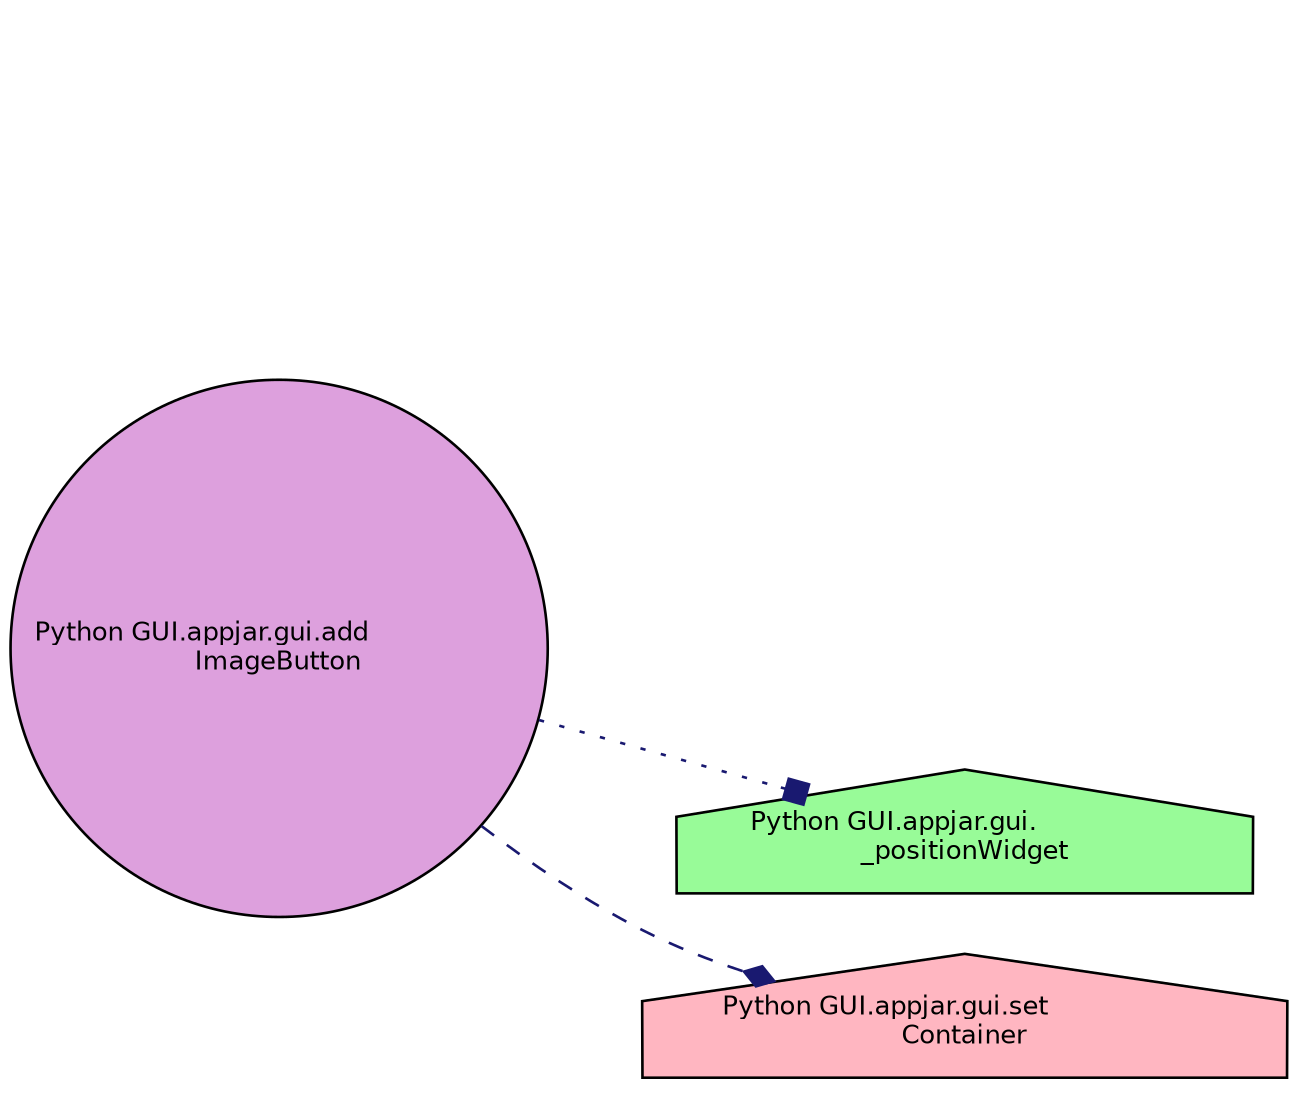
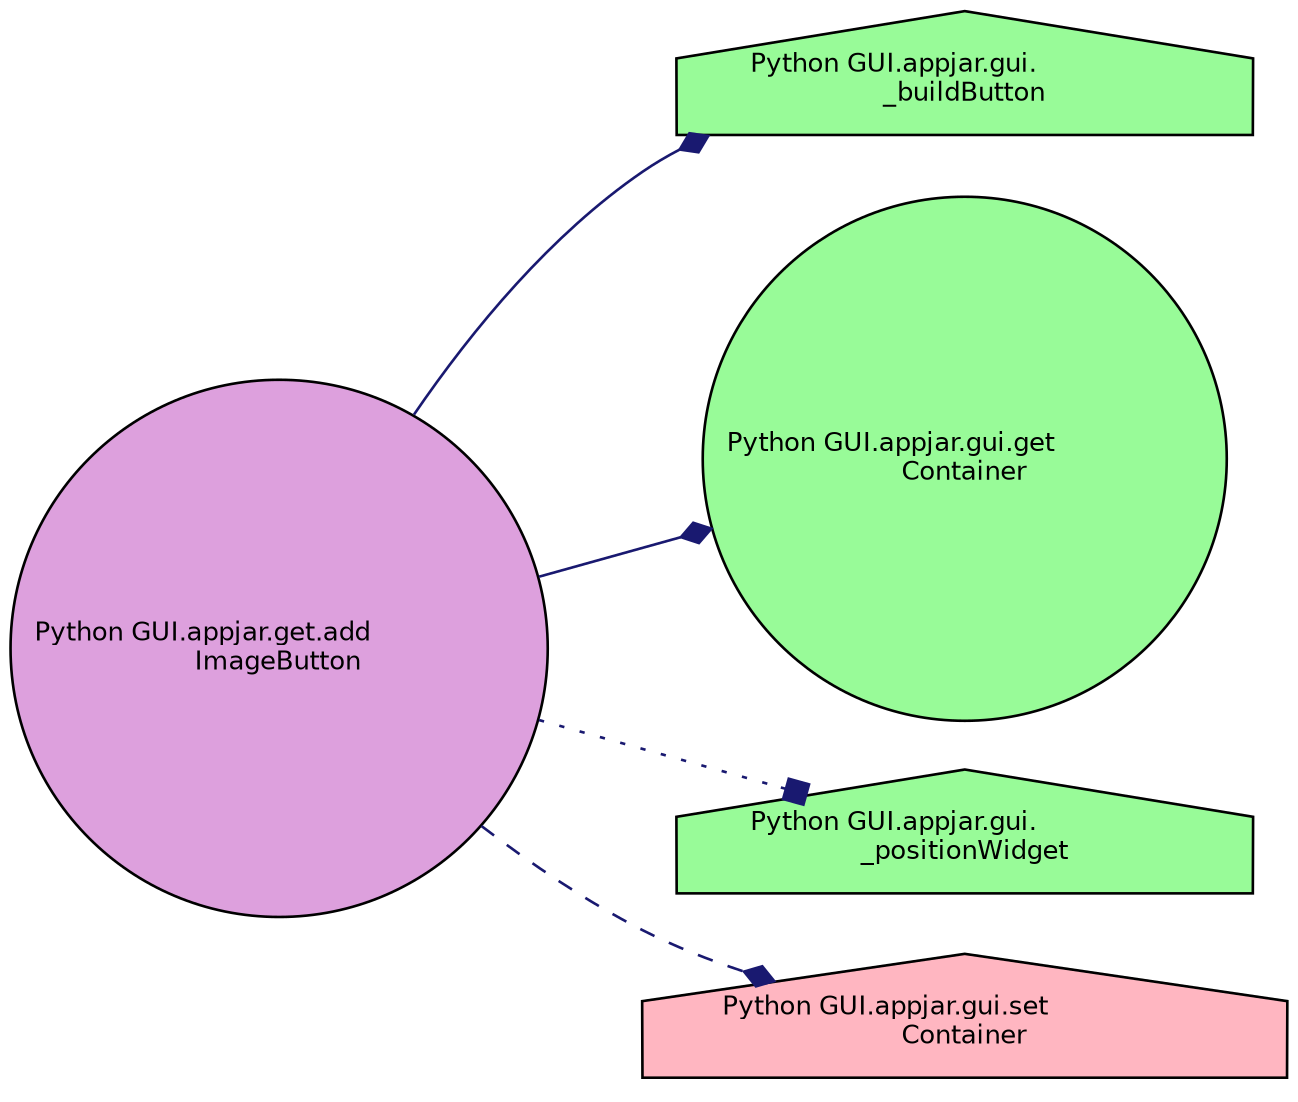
node "Python GUI.appjar.gui. _buildButton": added
node "Python GUI.appjar.gui.get Container": added
node "Python GUI.appjar.gui.add ImageButton": label "Python GUI.appjar.gui.add ImageButton" -> "Python GUI.appjar.get.add ImageButton"
